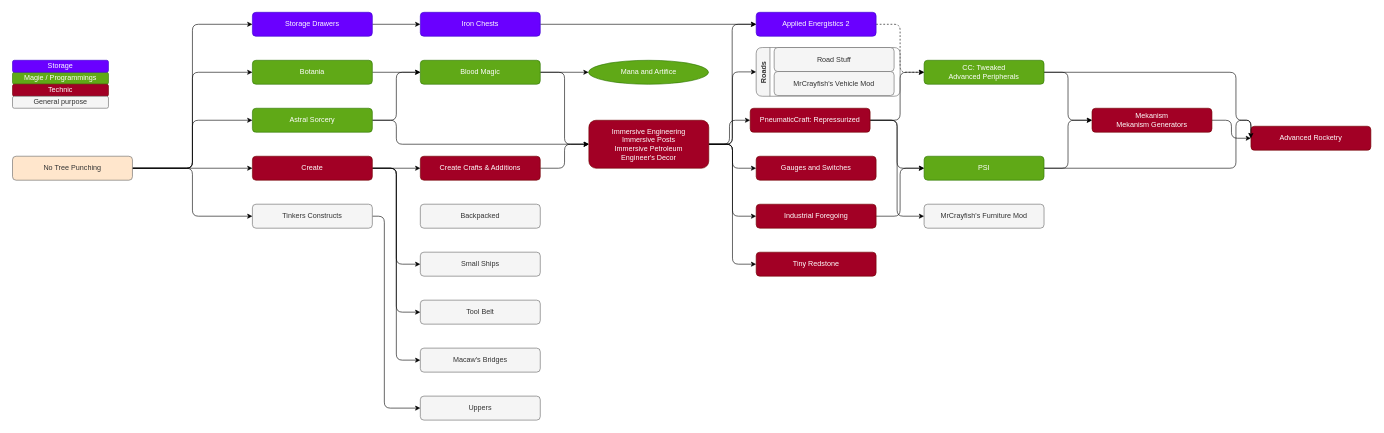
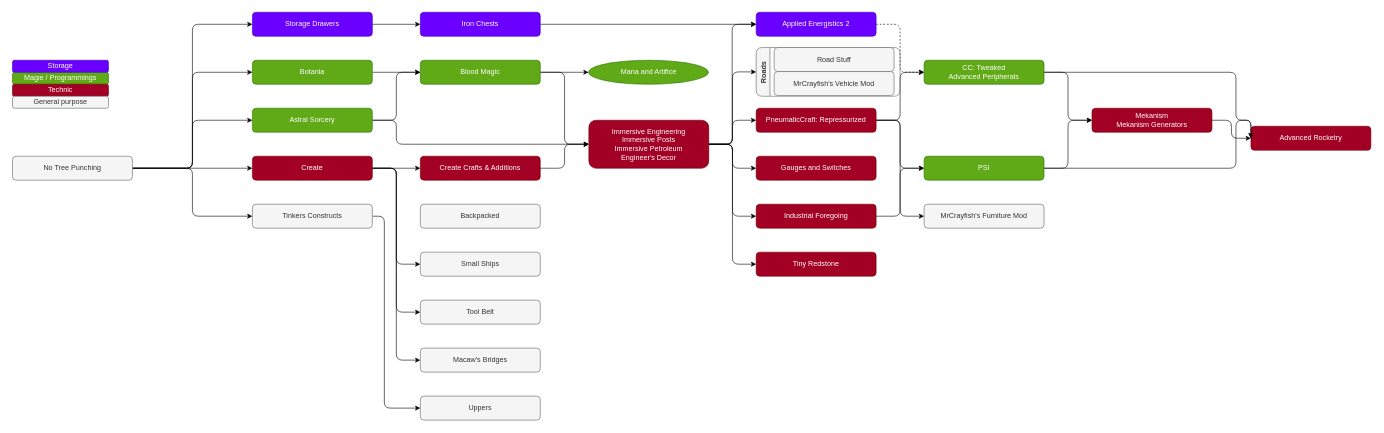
node "PneumaticCraft: Repressurized": moved (810, 120) -> (816, 120)
node "No Tree Punching": fillcolor #ffe6cc -> #f5f5f5
